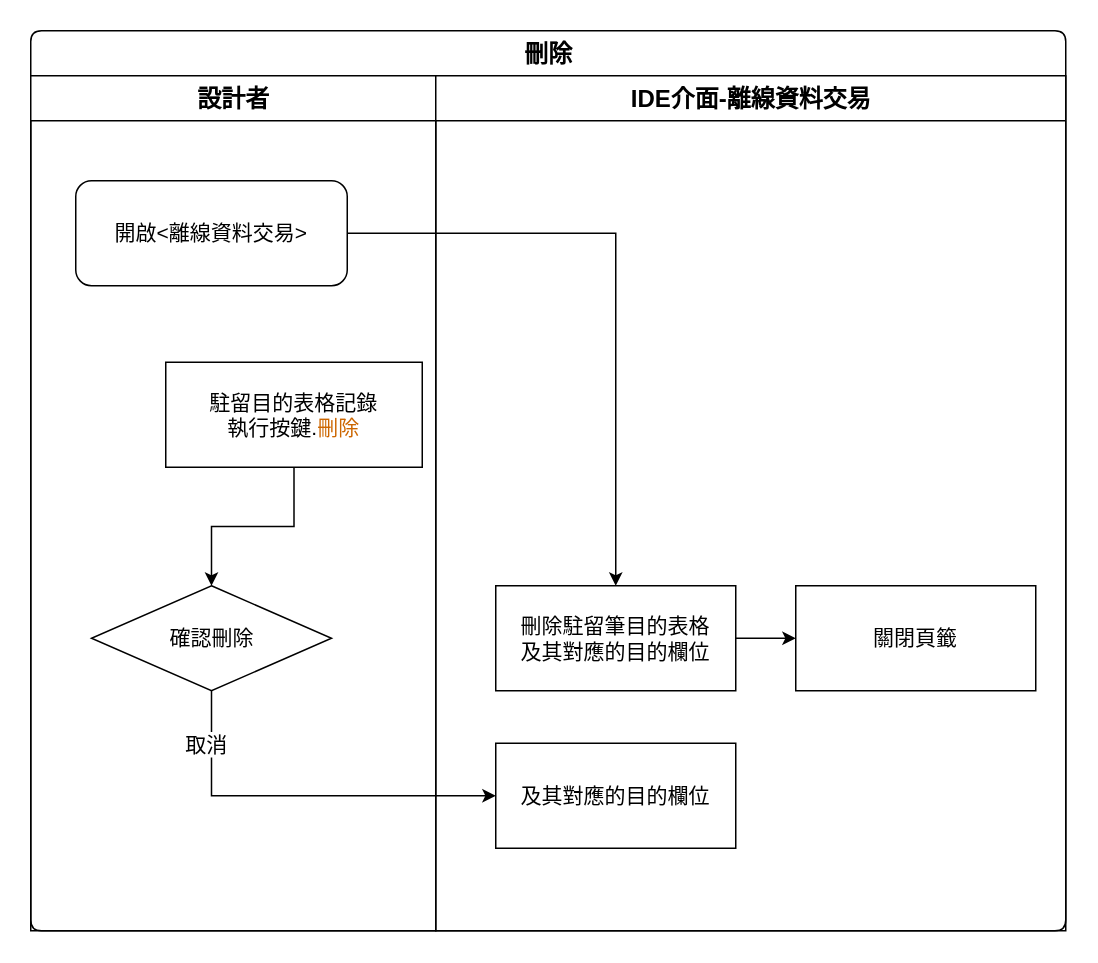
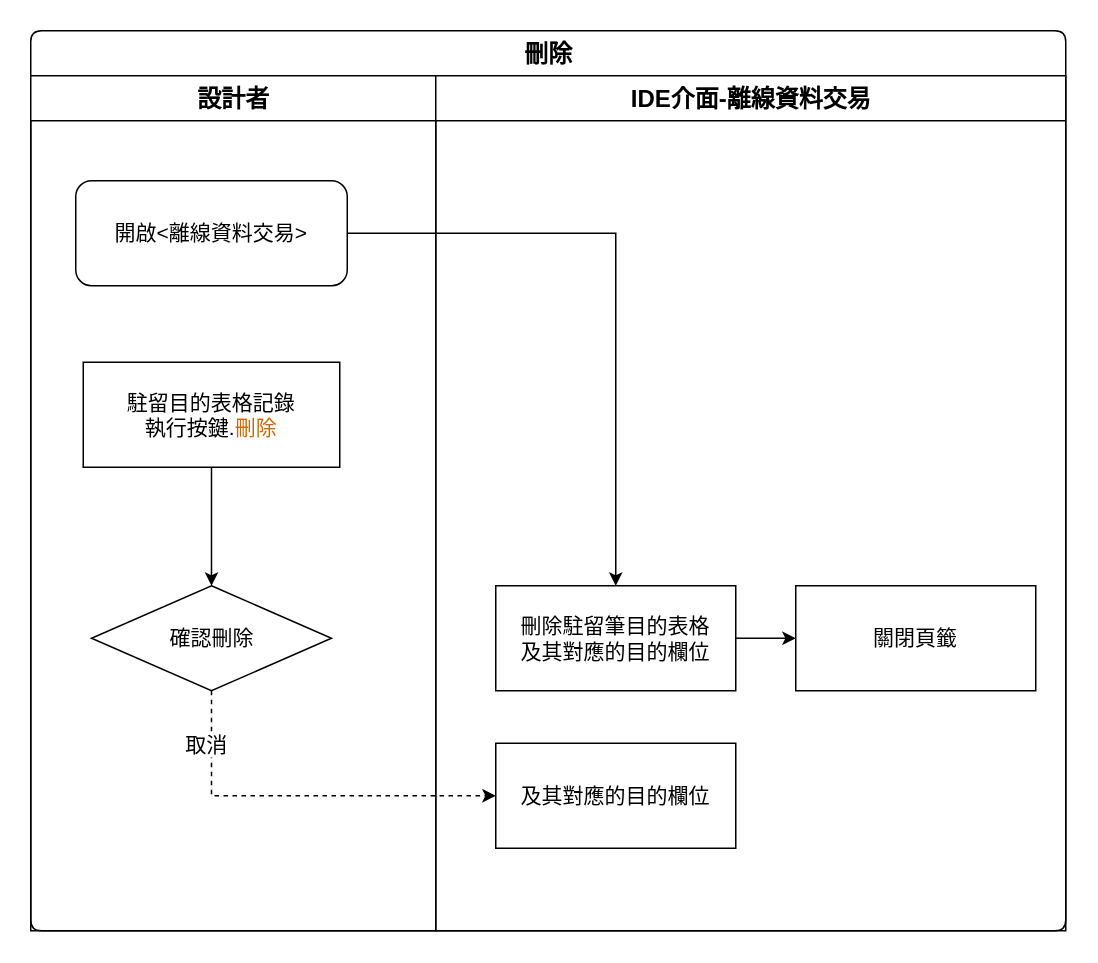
node "駐留目的表格記錄 執行按鍵.刪除": moved (294, 415) -> (212, 415)
edge "確認刪除" -> "及其對應的目的欄位": style solid -> dashed
